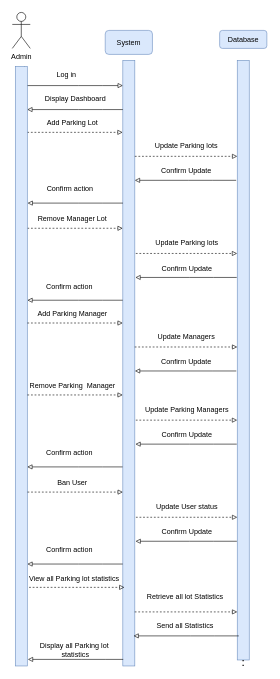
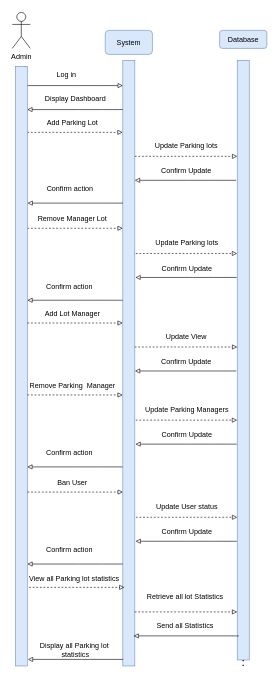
node "Add Parking Manager": label "Add Parking Manager" -> "Add Lot Manager"
node "Update Managers": label "Update Managers" -> "Update View"
